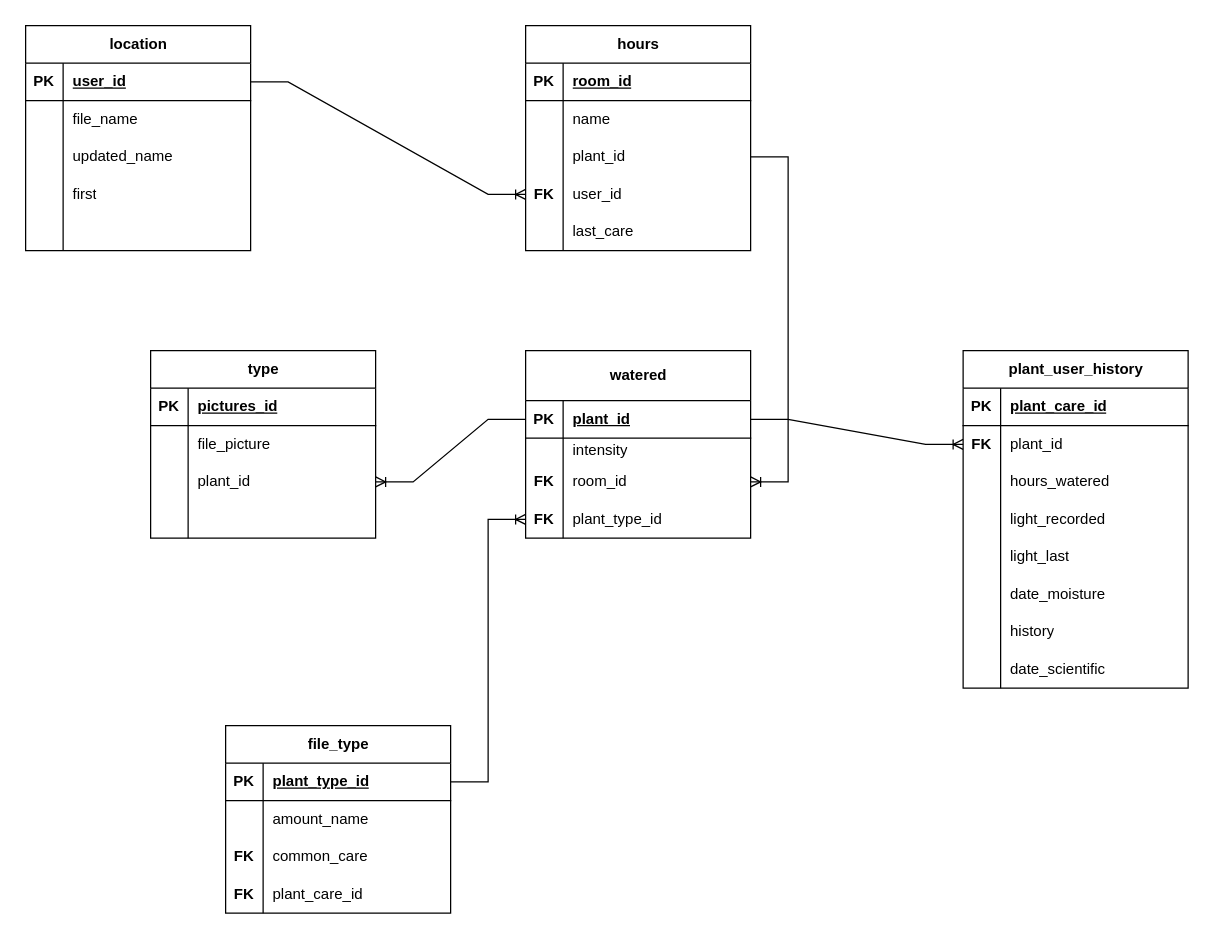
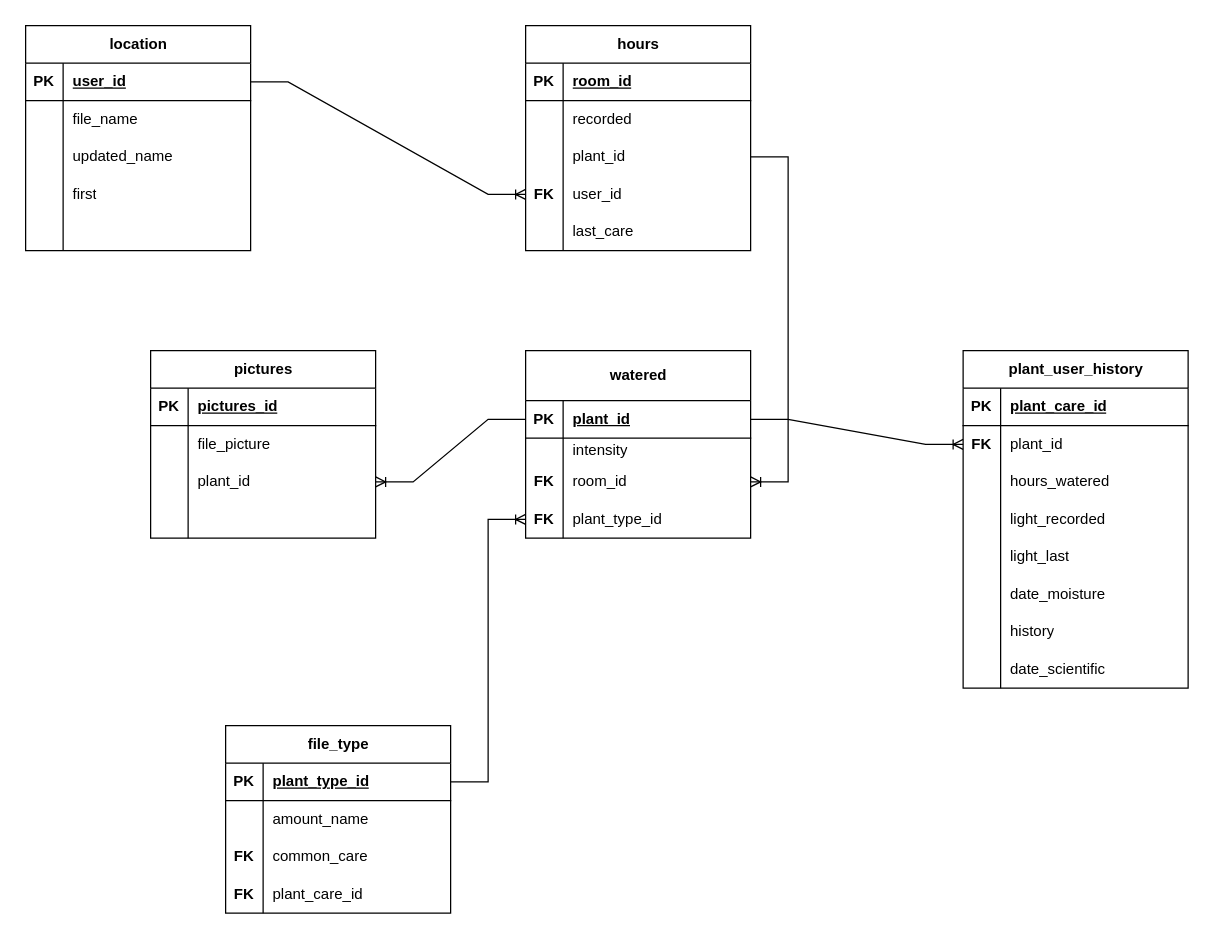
node "name": label "name" -> "recorded"
node "type": label "type" -> "pictures"
